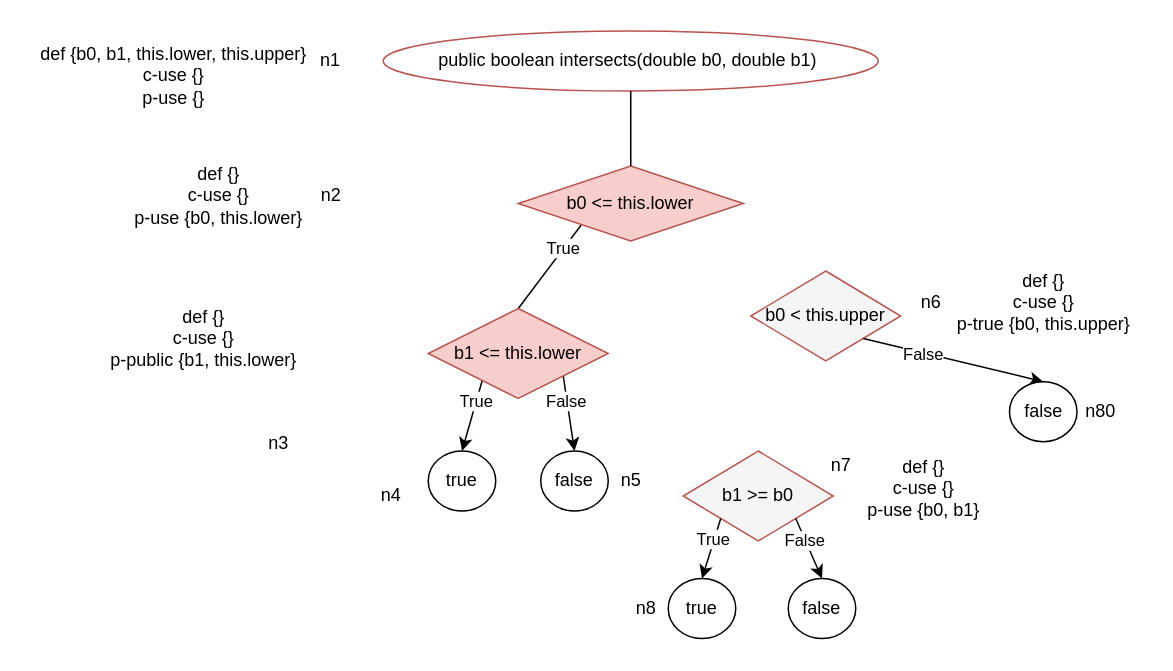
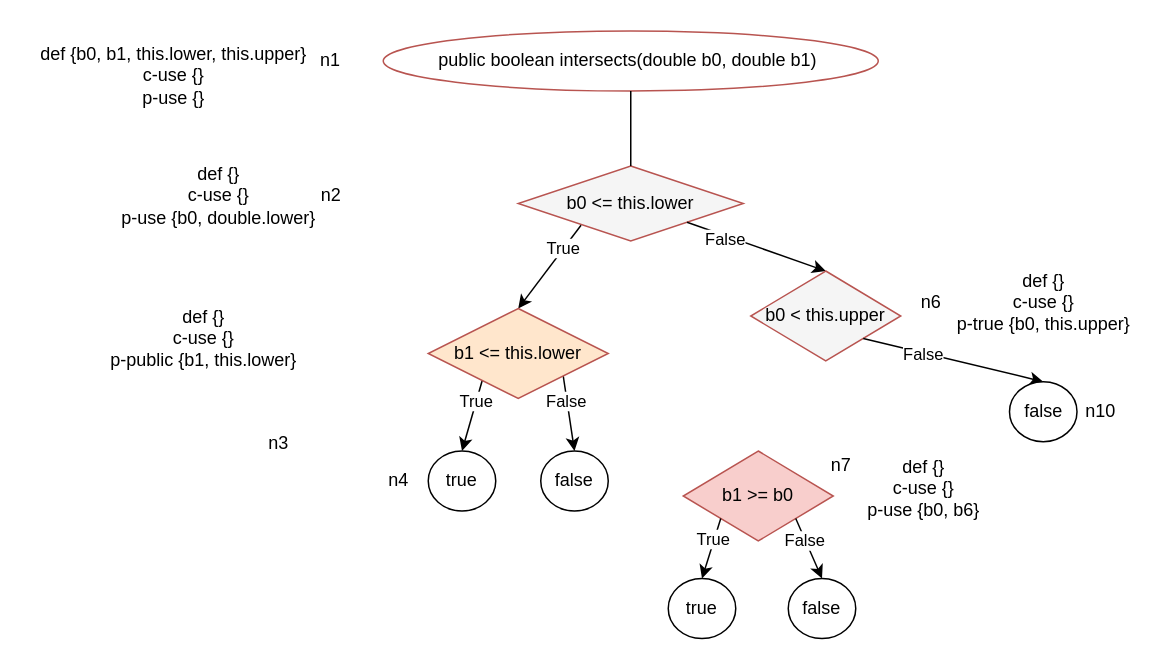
node "def {} c-use {} p-use {b0, this.lower}": label "def {} c-use {} p-use {b0, this.lower}" -> "def {} c-use {} p-use {b0, double.lower}"
node "b0 <= this.lower": fillcolor #f8cecc -> #f5f5f5
edge "b0 <= this.lower" -> "b0 < this.upper": added, label "False"
edge "b0 <= this.lower" -- "b1 <= this.lower": arrowhead none -> classic
node "b1 <= this.lower": fillcolor #f8cecc -> #ffe6cc
node "n80": label "n80" -> "n10"
node "n5": removed
node "def {} c-use {} p-use {b0, b1}": label "def {} c-use {} p-use {b0, b1}" -> "def {} c-use {} p-use {b0, b6}"
node "n4": moved (391, 496) -> (398, 481)
node "b1 >= b0": fillcolor #f5f5f5 -> #f8cecc
node "n8": removed
